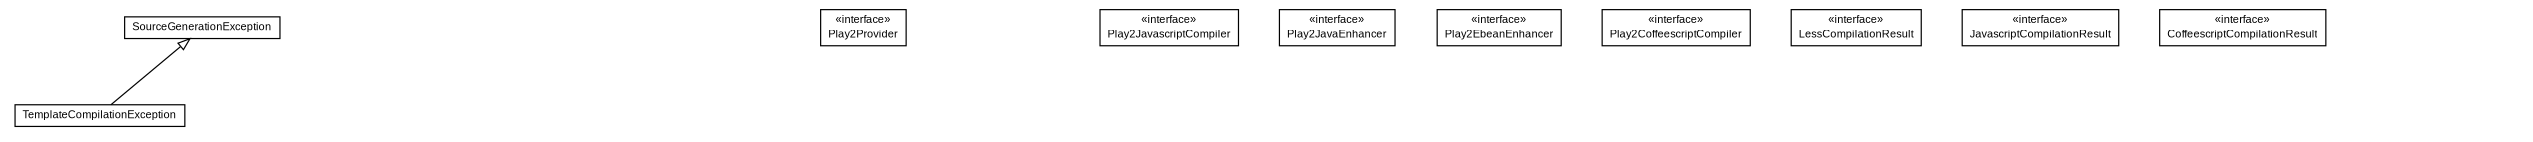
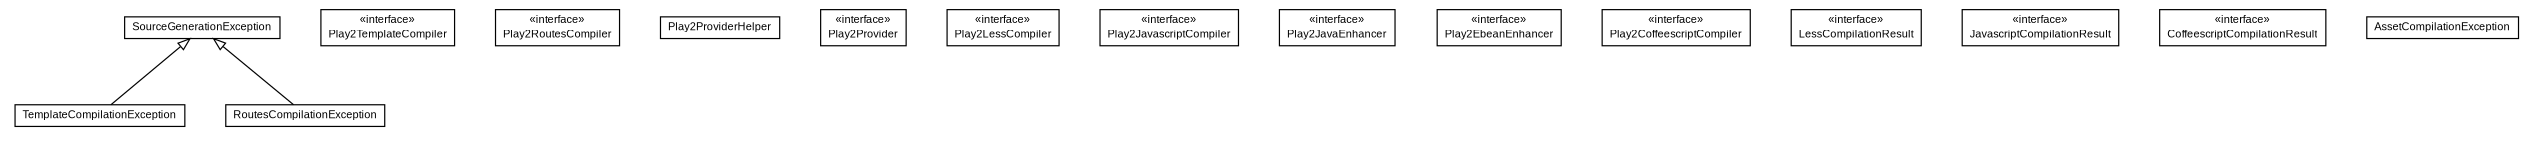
node "Play2TemplateCompiler": added
node "Play2RoutesCompiler": added
node "Play2ProviderHelper": added
node "Play2LessCompiler": added
node "AssetCompilationException": added
node "RoutesCompilationException": added
